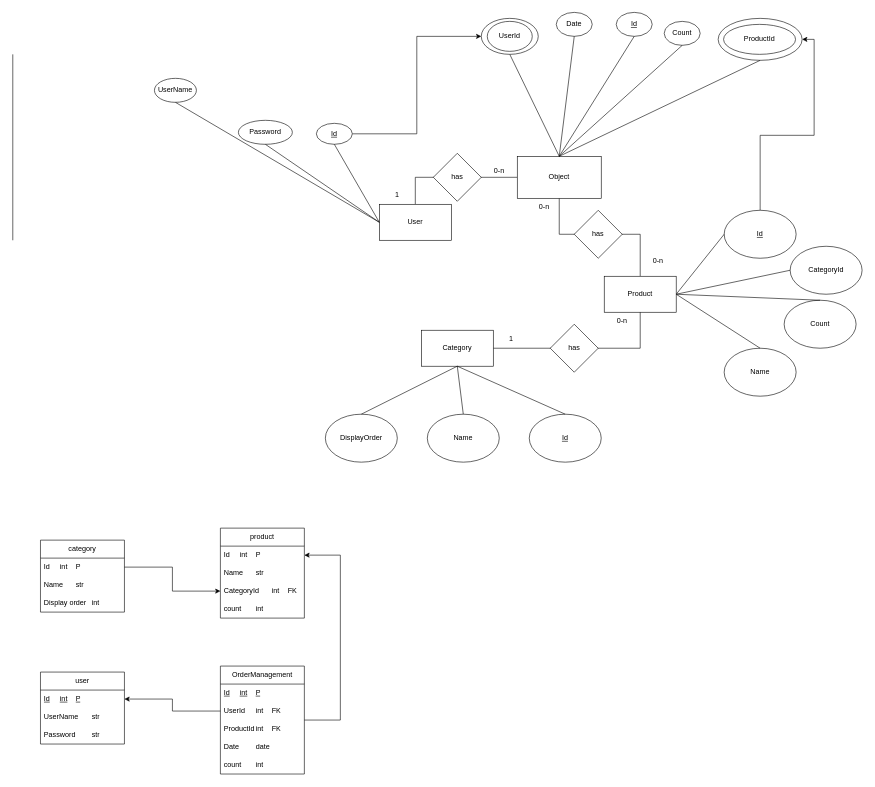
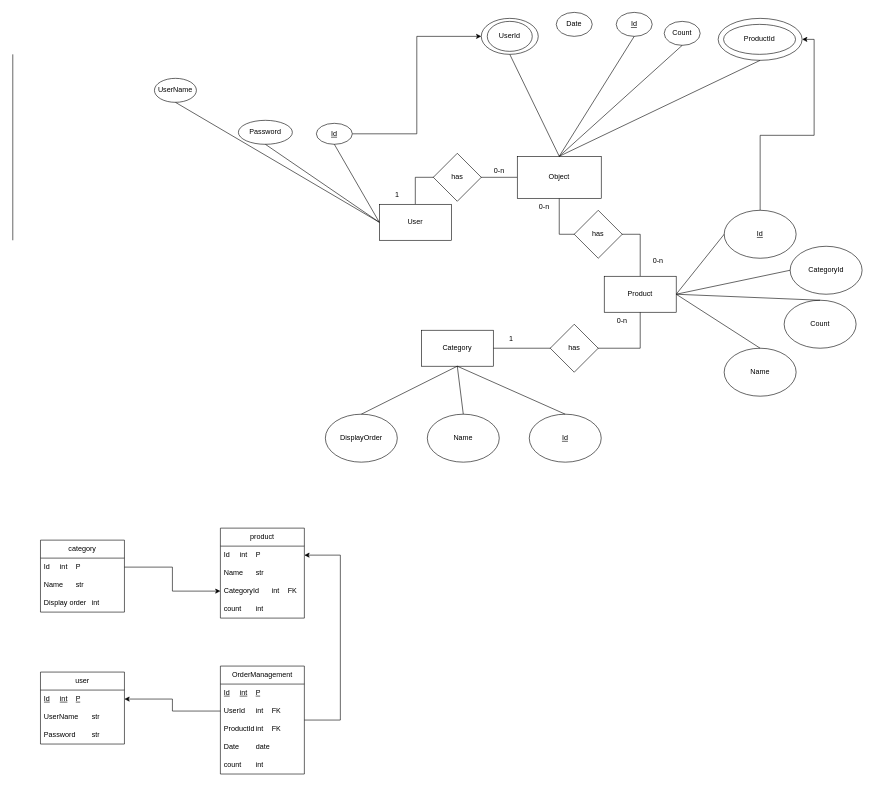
edge "Date" -- "Object": removed
